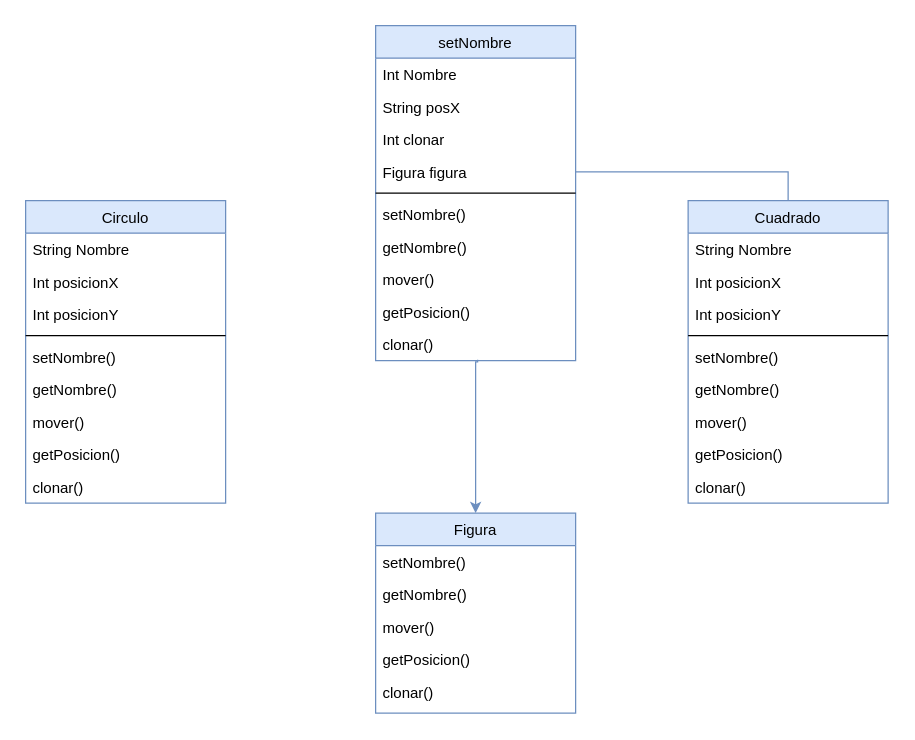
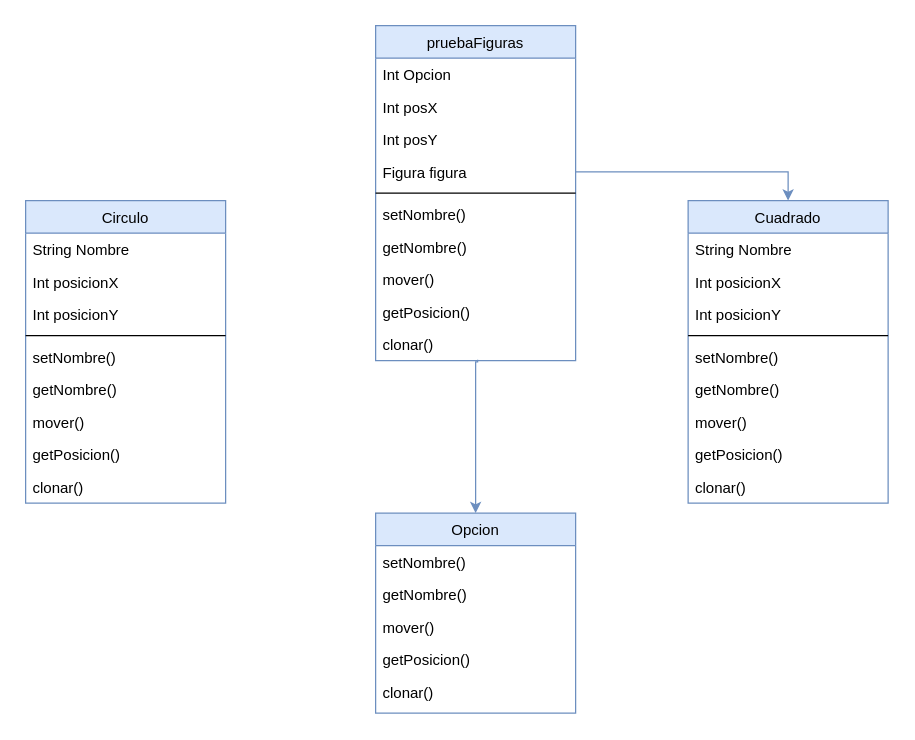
node "setNombre": label "setNombre" -> "pruebaFiguras"
node "Int Nombre": label "Int Nombre" -> "Int Opcion"
node "String posX": label "String posX" -> "Int posX"
node "Int clonar": label "Int clonar" -> "Int posY"
edge "Figura figura" -- "Cuadrado": arrowhead none -> classic
node "Figura": label "Figura" -> "Opcion"
